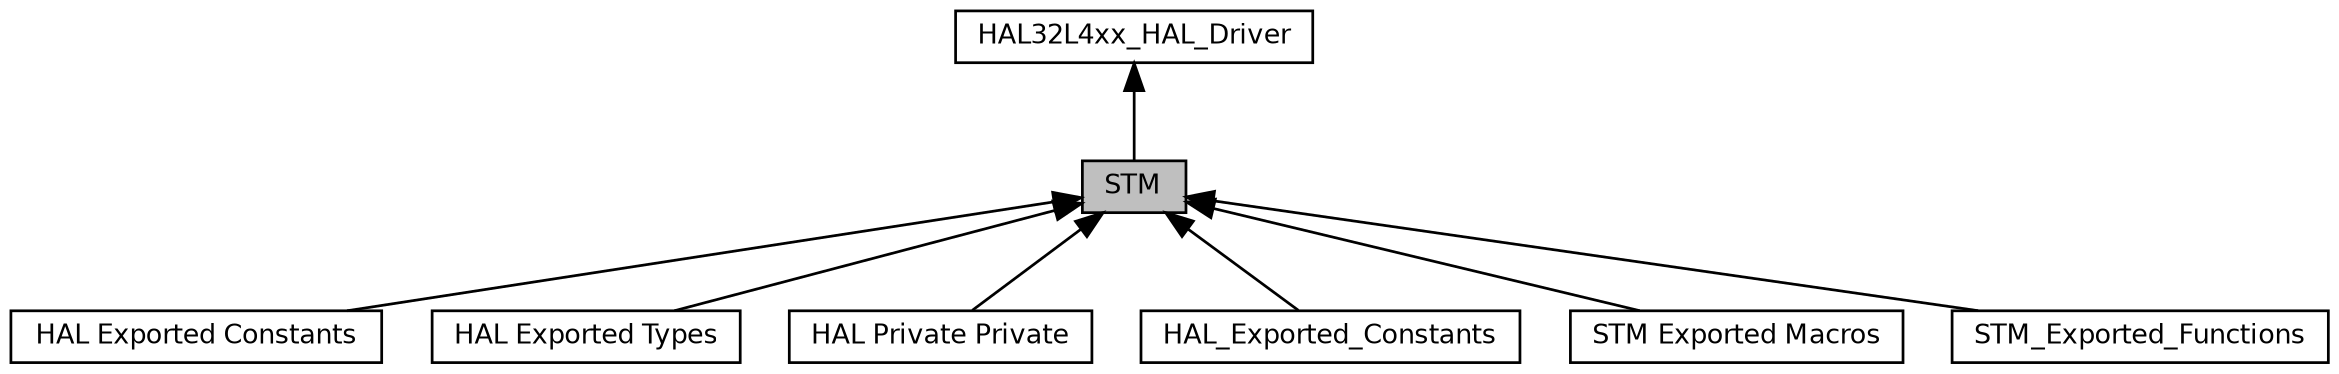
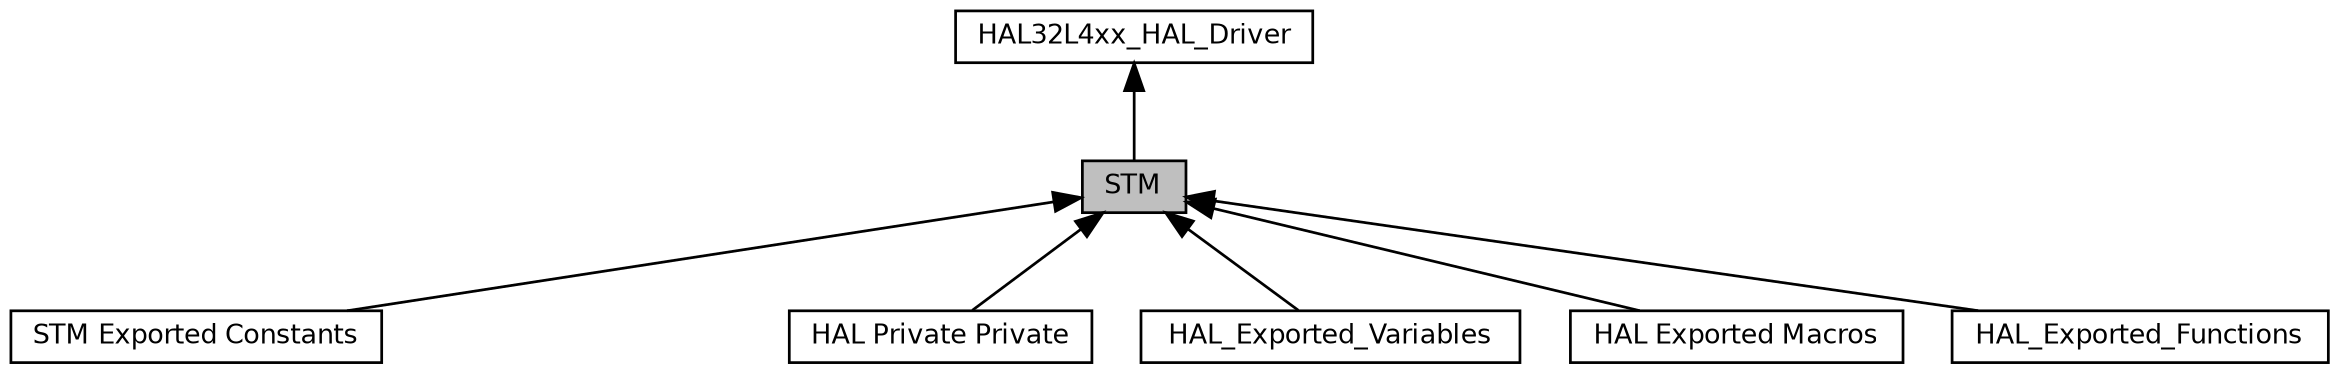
node "HAL Exported Constants": label "HAL Exported Constants" -> "STM Exported Constants"
node "HAL Exported Types": removed
node "HAL_Exported_Constants": label "HAL_Exported_Constants" -> "HAL_Exported_Variables"
node "STM Exported Macros": label "STM Exported Macros" -> "HAL Exported Macros"
node "STM_Exported_Functions": label "STM_Exported_Functions" -> "HAL_Exported_Functions"
